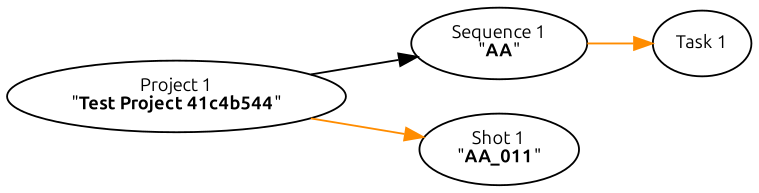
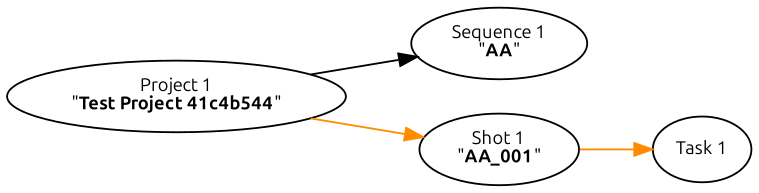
edge "Sequence 1" -> "Task 1": now "Shot 1" -> "Task 1"
node "Shot 1": text "AA_011" -> "AA_001"
